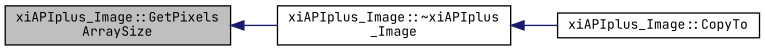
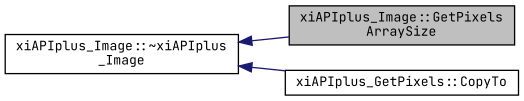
edge "xiAPIplus_Image::~xiAPIplus _Image" -> "xiAPIplus_Image::GetPixels ArraySize": reversed
node "xiAPIplus_Image::CopyTo": label "xiAPIplus_Image::CopyTo" -> "xiAPIplus_GetPixels::CopyTo"
